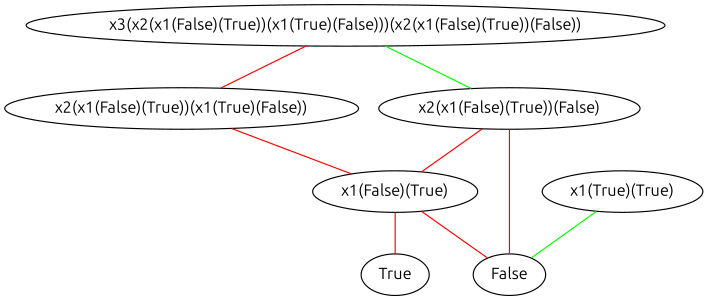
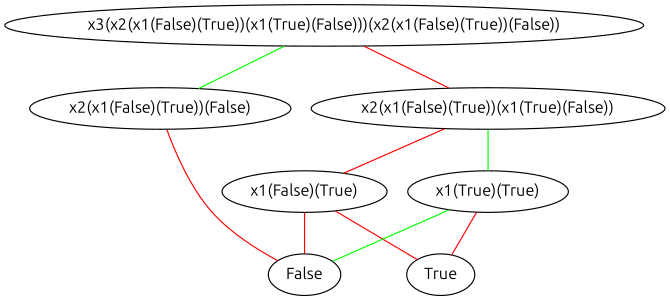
edge "x2(x1(False)(True))(False)" -- "x1(False)(True)": removed
edge "x2(x1(False)(True))(x1(True)(False))" -- "x1(True)(True)": added
edge "x1(True)(True)" -- "True": added
